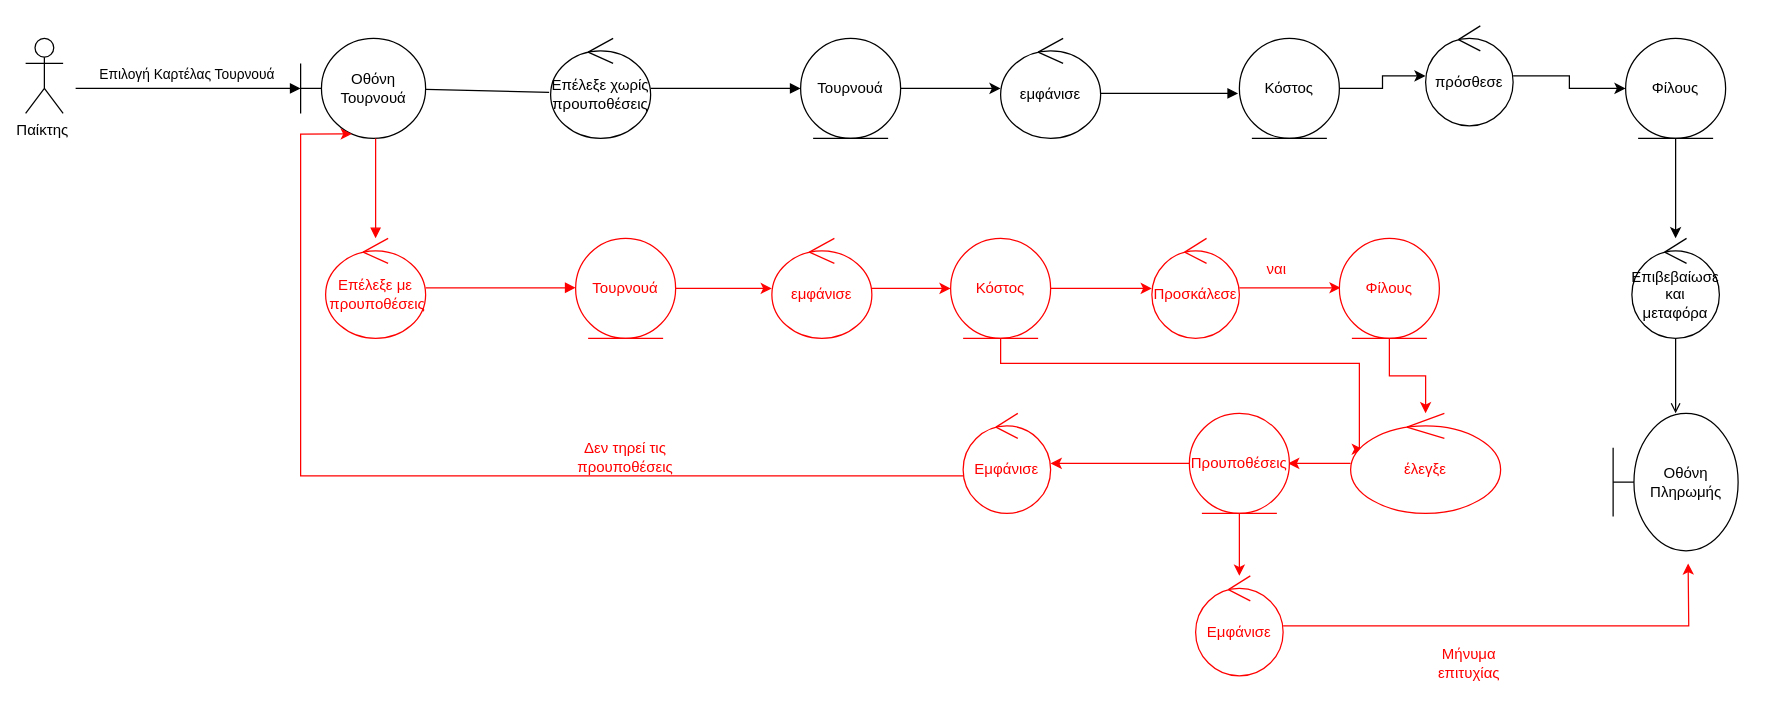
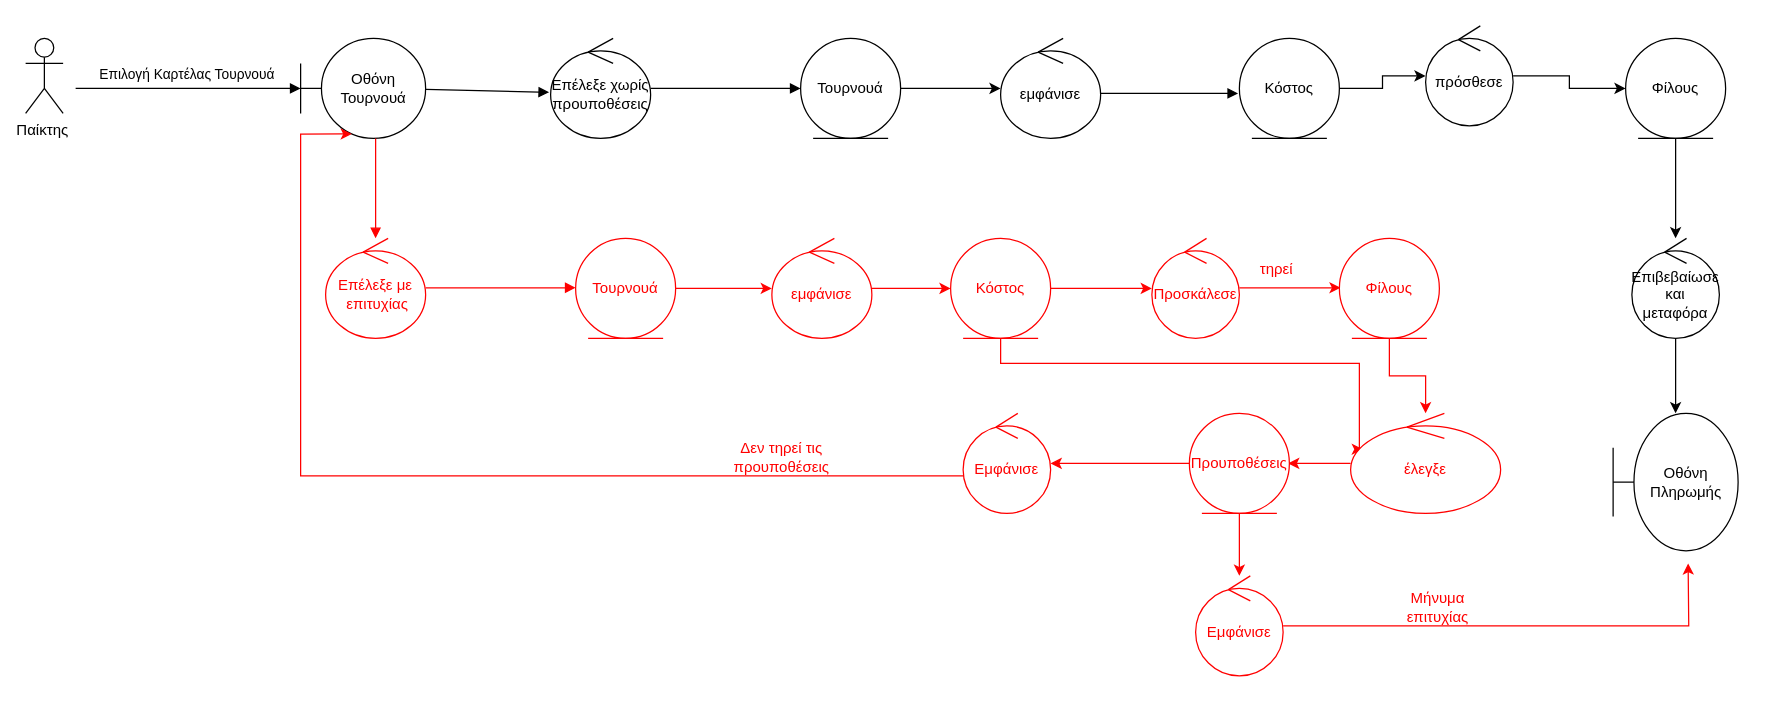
edge "Οθόνη Τουρνουά" -- "Επέλεξε χωρίς προυποθέσεις": arrowhead none -> block
node "ναι": label "ναι" -> "τηρεί"
node "Επέλεξε με προυποθέσεις": label "Επέλεξε με προυποθέσεις" -> "Επέλεξε με επιτυχίας"
edge "Επιβεβαίωσε και μεταφόρα" -> "Οθόνη Πληρωμής": arrowhead open -> classic
node "Δεν τηρεί τις προυποθέσεις": moved (626, 457) -> (782, 457)
node "Μήνυμα επιτυχίας": moved (1469, 663) -> (1438, 607)
